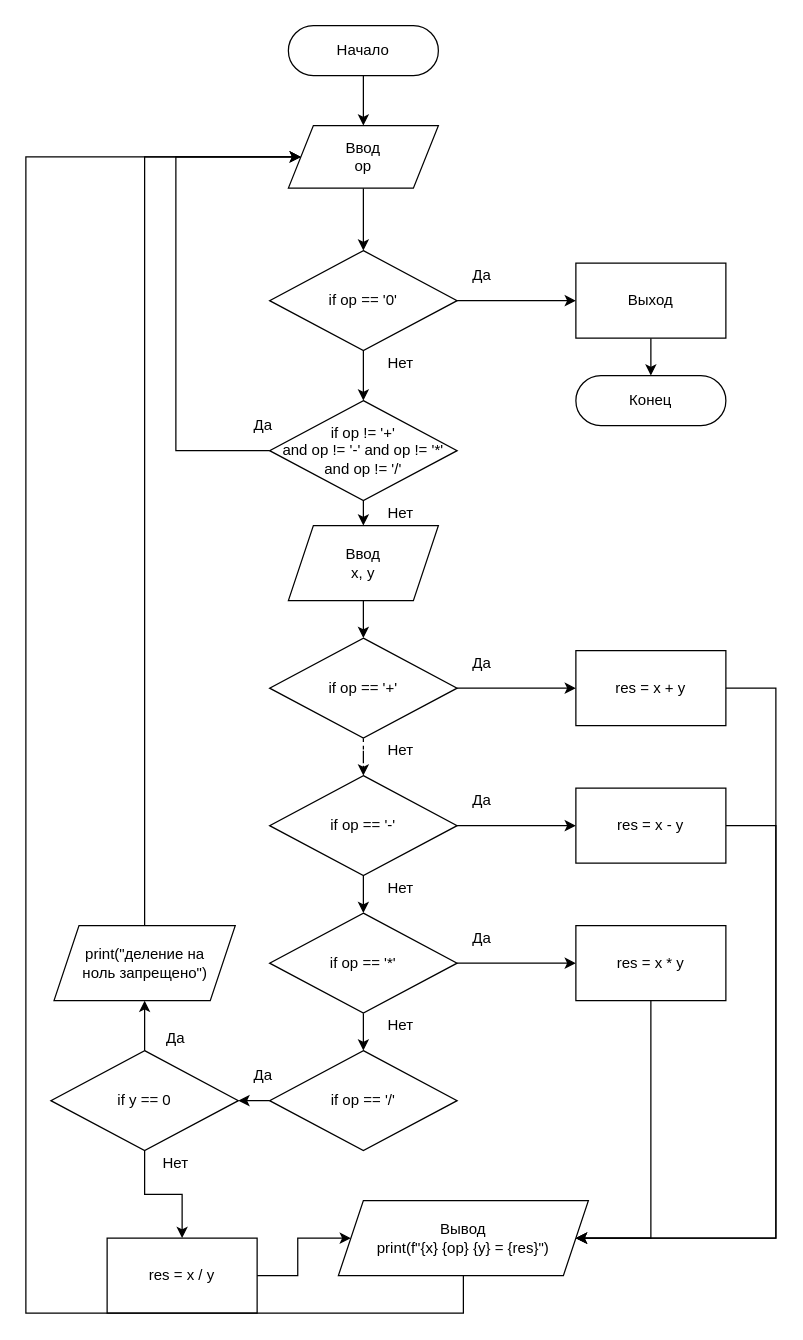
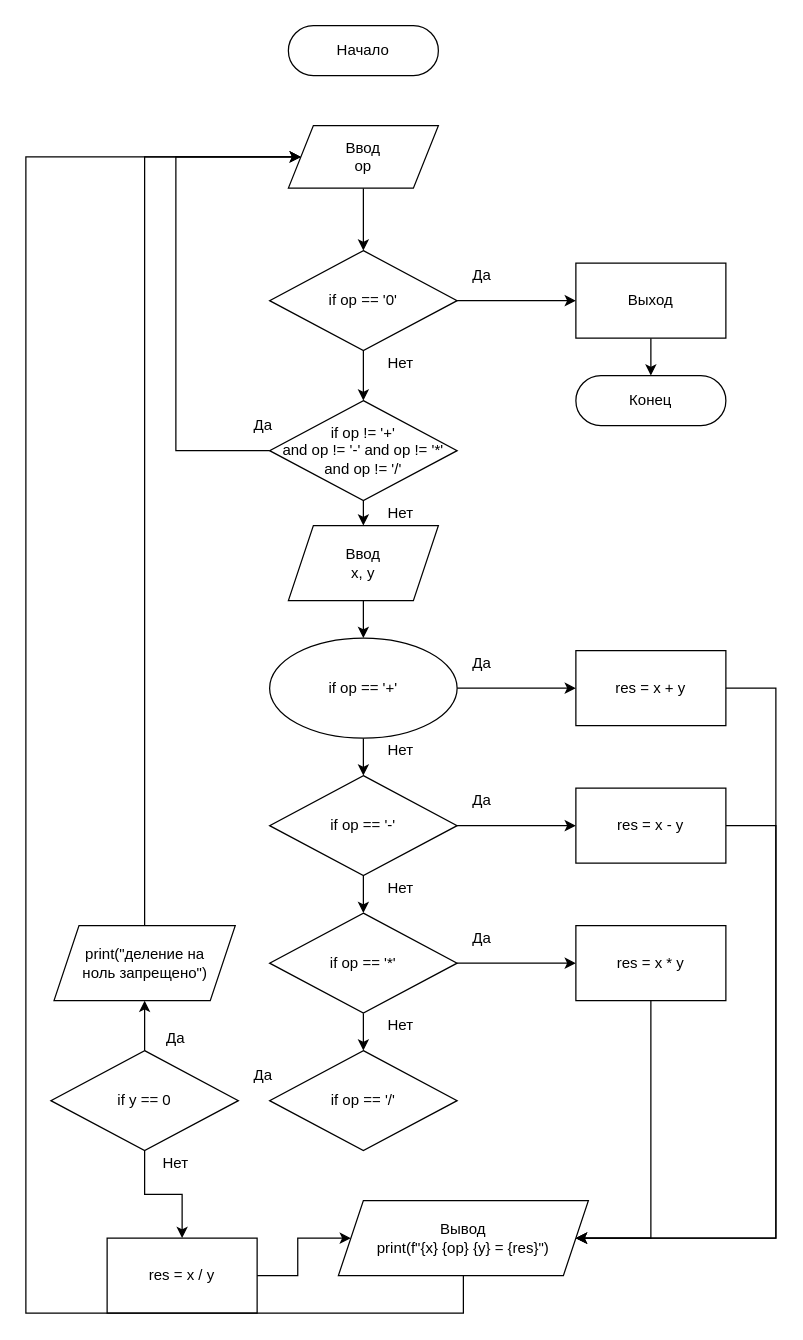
edge "Начало" -> "Ввод op": removed
node "if op == '+'": shape diamond -> ellipse
edge "if op == '+'" -> "if op == '-'": style dashed -> solid
edge "if op == '/'" -> "if y == 0": removed
